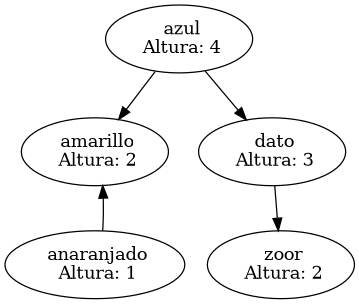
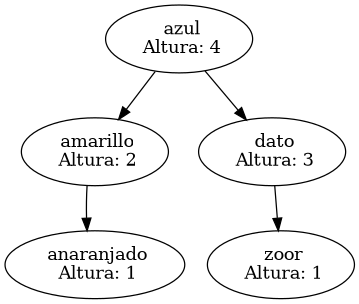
edge "anaranjado Altura: 1" -> "amarillo Altura: 2": reversed
node "zoor Altura: 2": label "zoor Altura: 2" -> "zoor Altura: 1"
